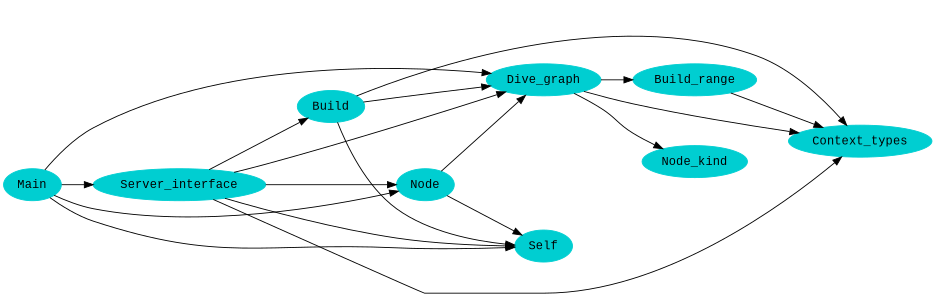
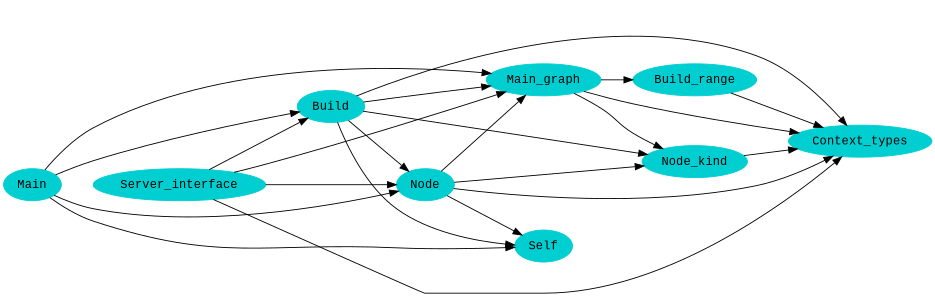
node "Dive_graph": label "Dive_graph" -> "Main_graph"
edge "Build" -> "Node_kind": added
edge "Build" -> "Node": added
edge "Node_kind" -> "Context_types": added
edge "Node" -> "Node_kind": added
edge "Main" -> "Server_interface": now "Main" -> "Build"
edge "Node" -> "Context_types": added
edge "Server_interface" -> "Self": removed
